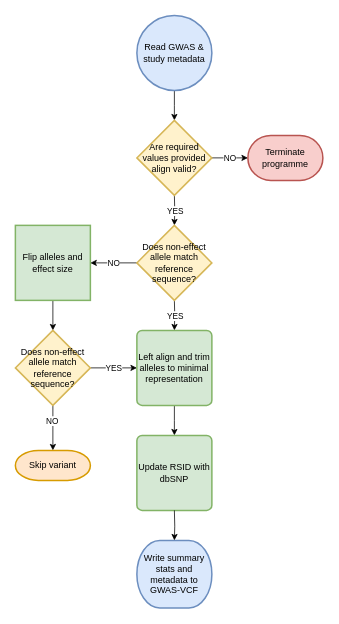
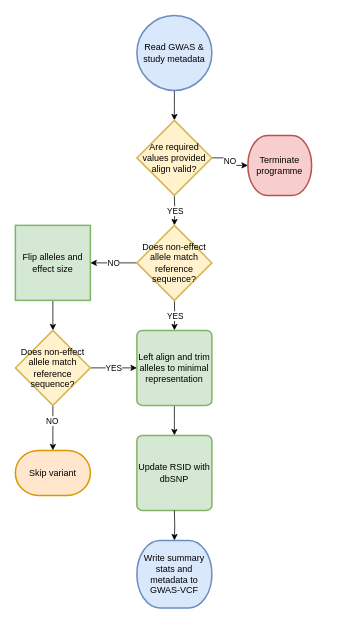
node "Terminate programme": size 75x45 -> 64x60
node "Skip variant": size 75x30 -> 75x45
